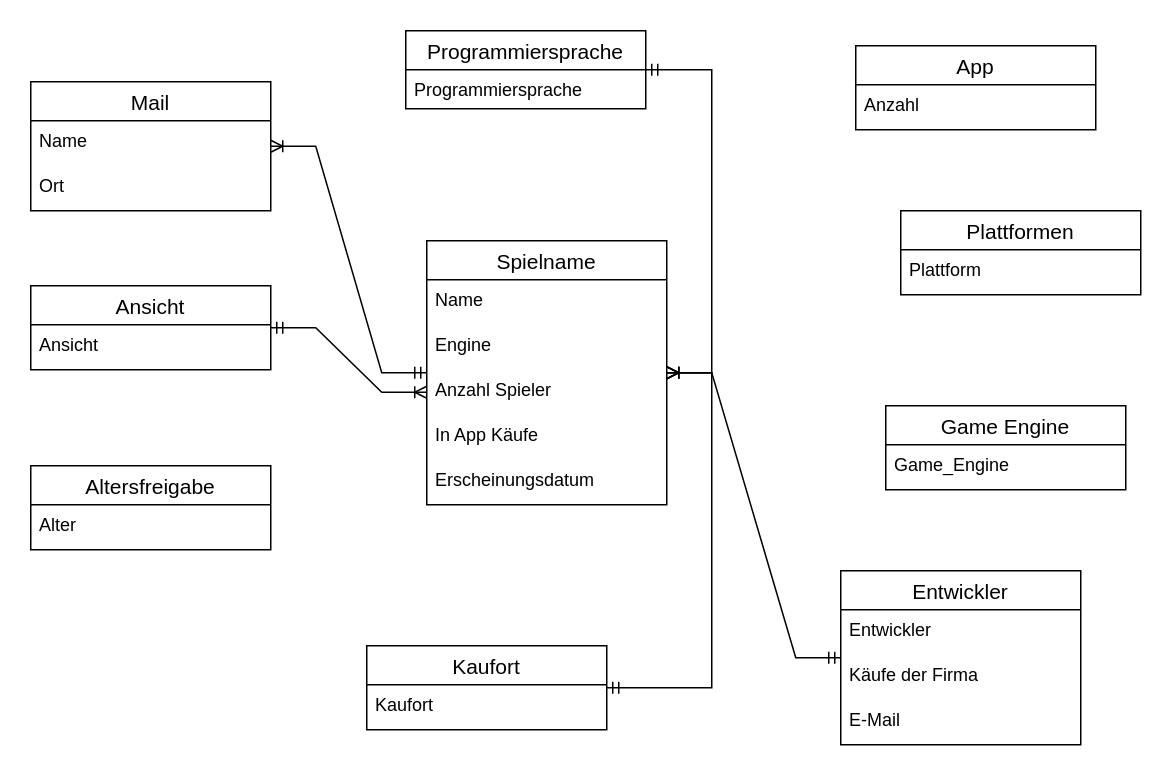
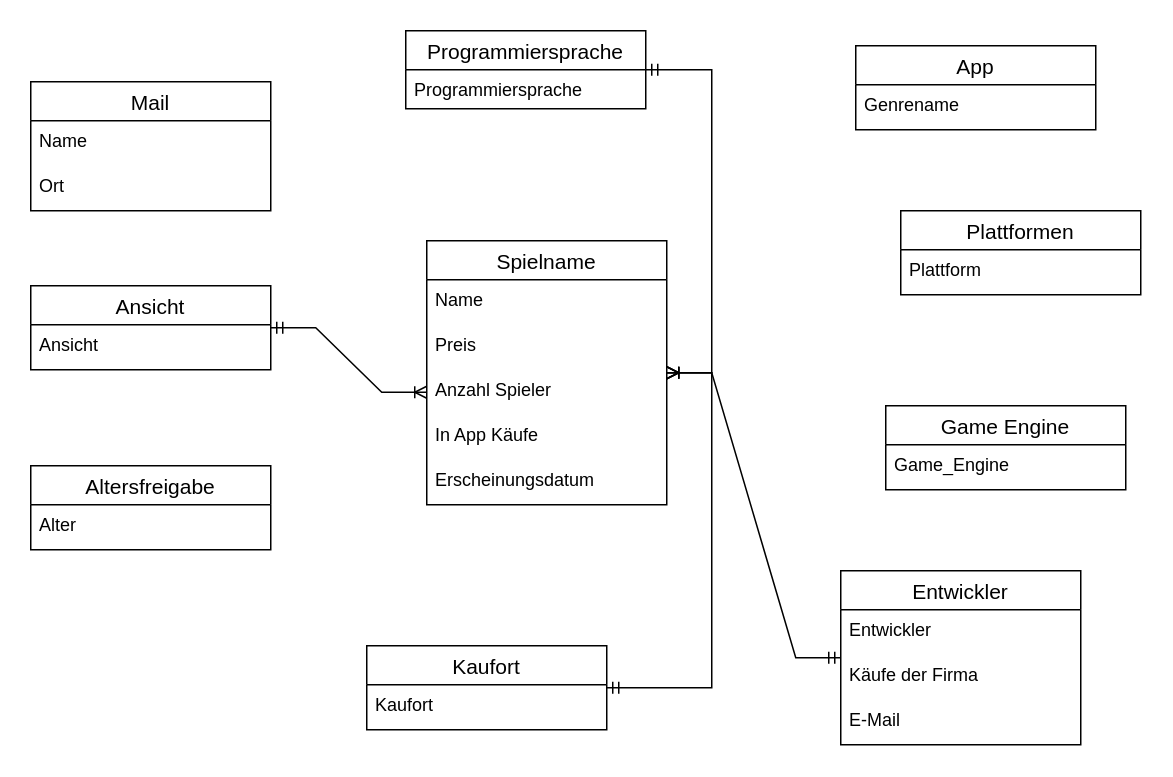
node "Anzahl": label "Anzahl" -> "Genrename"
edge "Mail" -- "Spielname": removed
node "Engine": label "Engine" -> "Preis"
